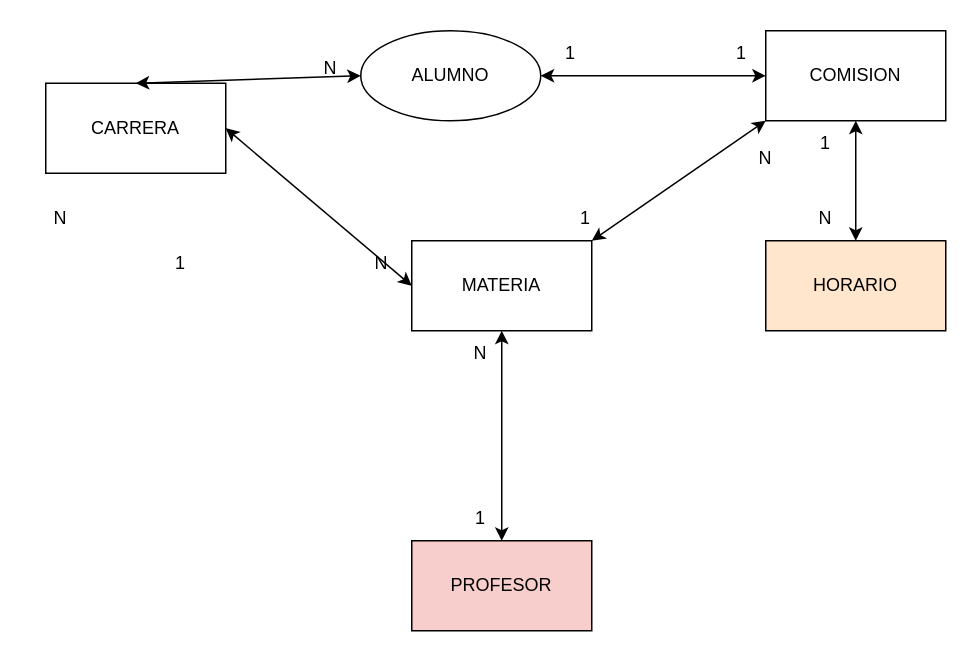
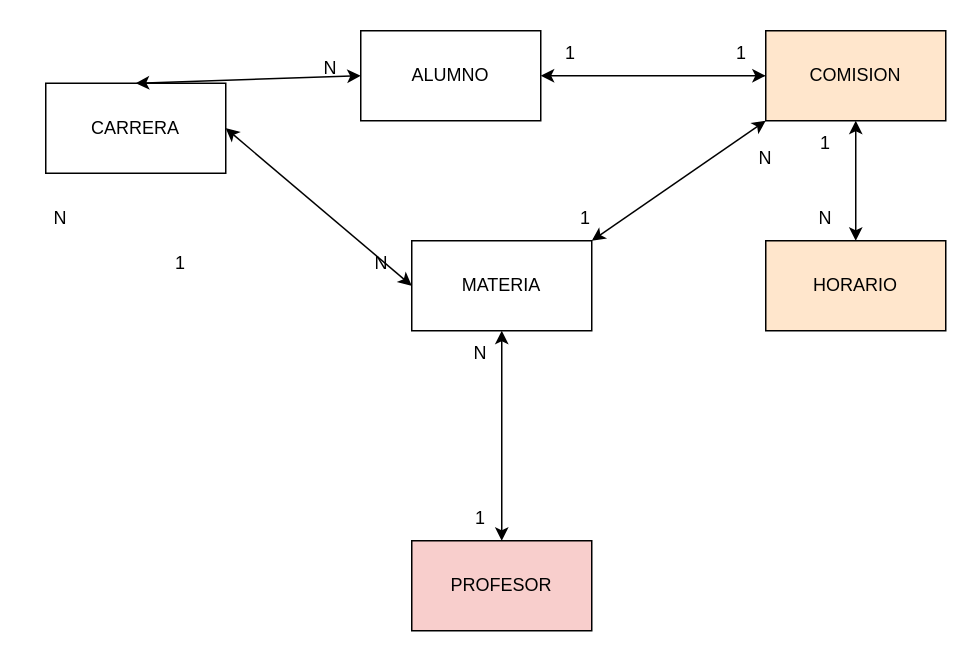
node "ALUMNO": shape ellipse -> rectangle
node "COMISION": fillcolor #ffffff -> #ffe6cc
